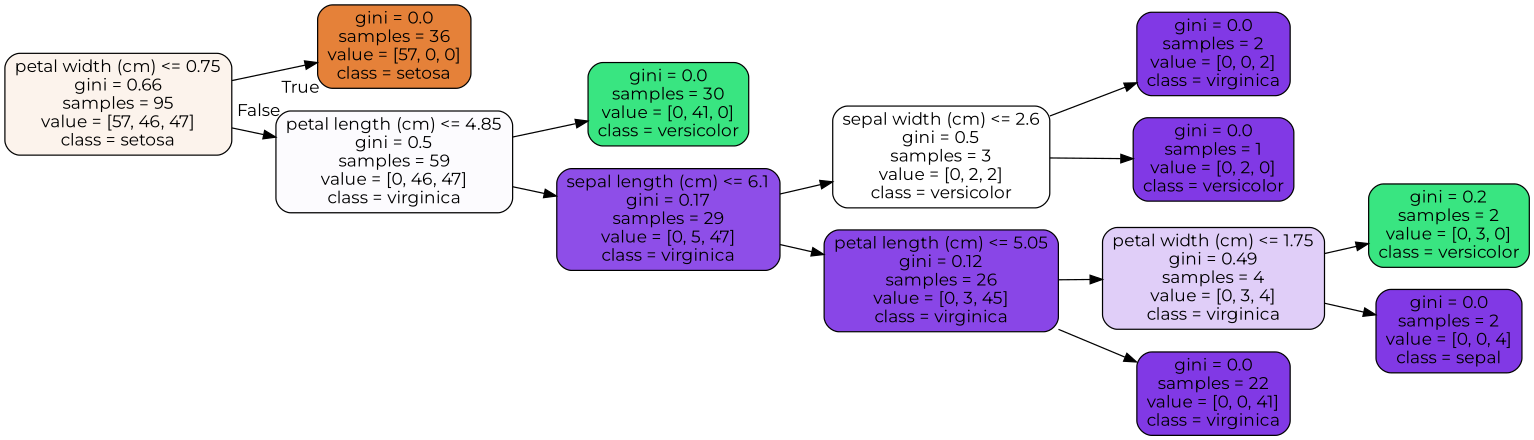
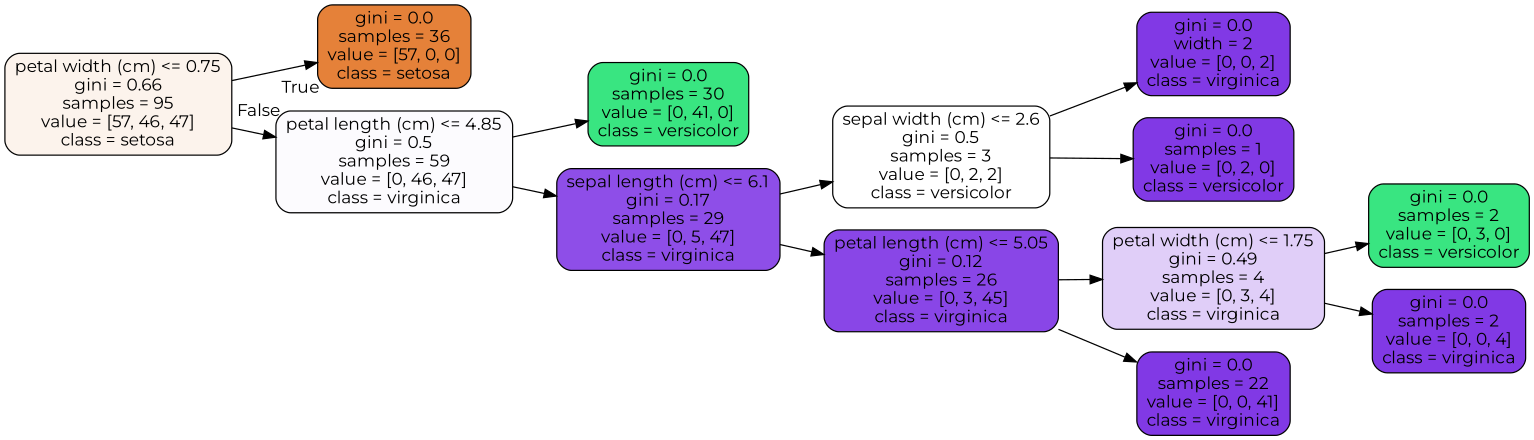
node "gini = 0.0 samples = 2 value = [0, 0, 2] class = virginica": label "gini = 0.0 samples = 2 value = [0, 0, 2] class = virginica" -> "gini = 0.0 width = 2 value = [0, 0, 2] class = virginica"
node "gini = 0.2 samples = 2 value = [0, 3, 0] class = versicolor": label "gini = 0.2 samples = 2 value = [0, 3, 0] class = versicolor" -> "gini = 0.0 samples = 2 value = [0, 3, 0] class = versicolor"
node "gini = 0.0 samples = 2 value = [0, 0, 4] class = sepal": label "gini = 0.0 samples = 2 value = [0, 0, 4] class = sepal" -> "gini = 0.0 samples = 2 value = [0, 0, 4] class = virginica"
